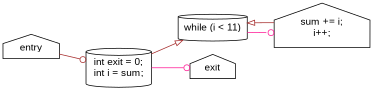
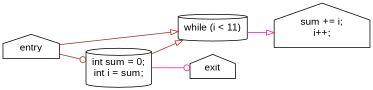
edge "sum += i; i++;" -> "while (i < 11)": now "entry" -> "while (i < 11)"
edge "while (i < 11)" -> "sum += i; i++;": arrowhead odot -> onormal
node "int exit = 0; int i = sum;": label "int exit = 0; int i = sum;" -> "int sum = 0; int i = sum;"
